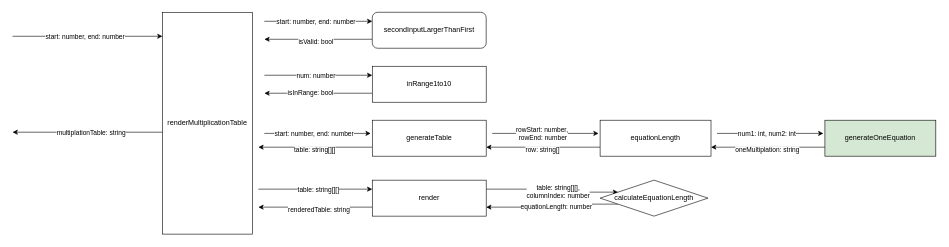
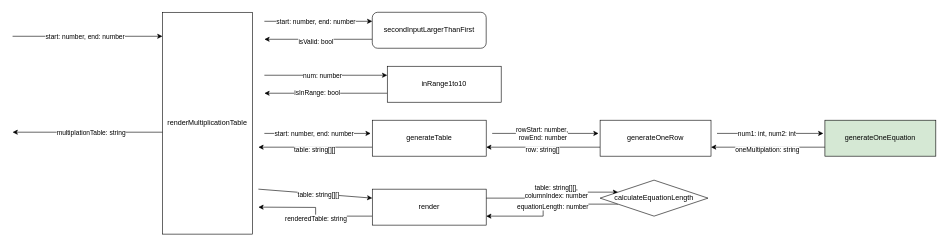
node "inRange1to10": moved (429, 84) -> (444, 84)
node "equationLength": label "equationLength" -> "generateOneRow"
node "render": moved (429, 198) -> (429, 207)
